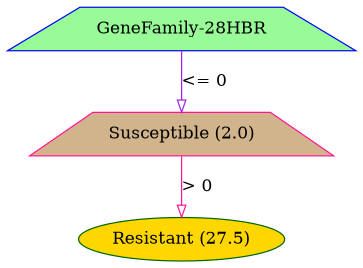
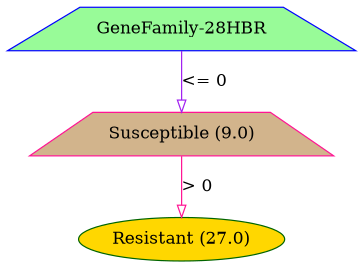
node "Susceptible (2.0)": label "Susceptible (2.0)" -> "Susceptible (9.0)"
node "Resistant (27.5)": label "Resistant (27.5)" -> "Resistant (27.0)"
